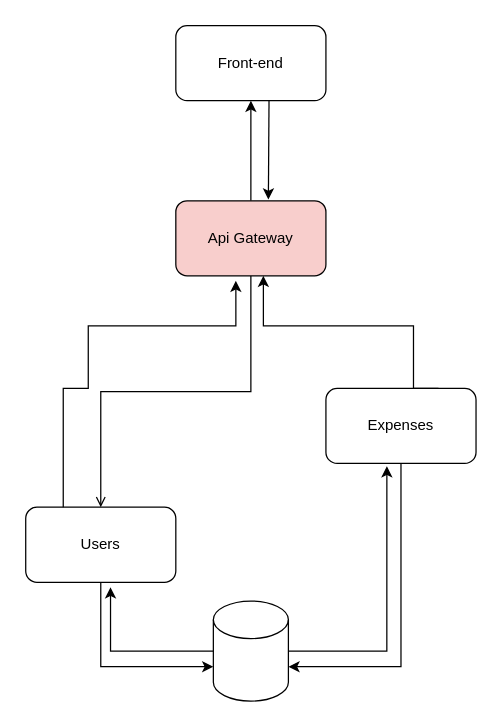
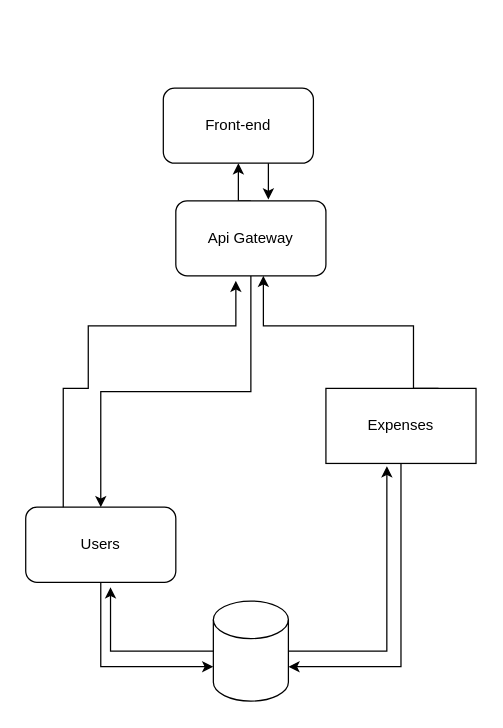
node "Front-end": moved (251, 63) -> (238, 126)
node "Api Gateway": fillcolor #f8cecc -> #ffffff
node "Expenses": shape rounded rectangle -> rectangle
edge "Api Gateway" -> "Users": arrowhead open -> classic
